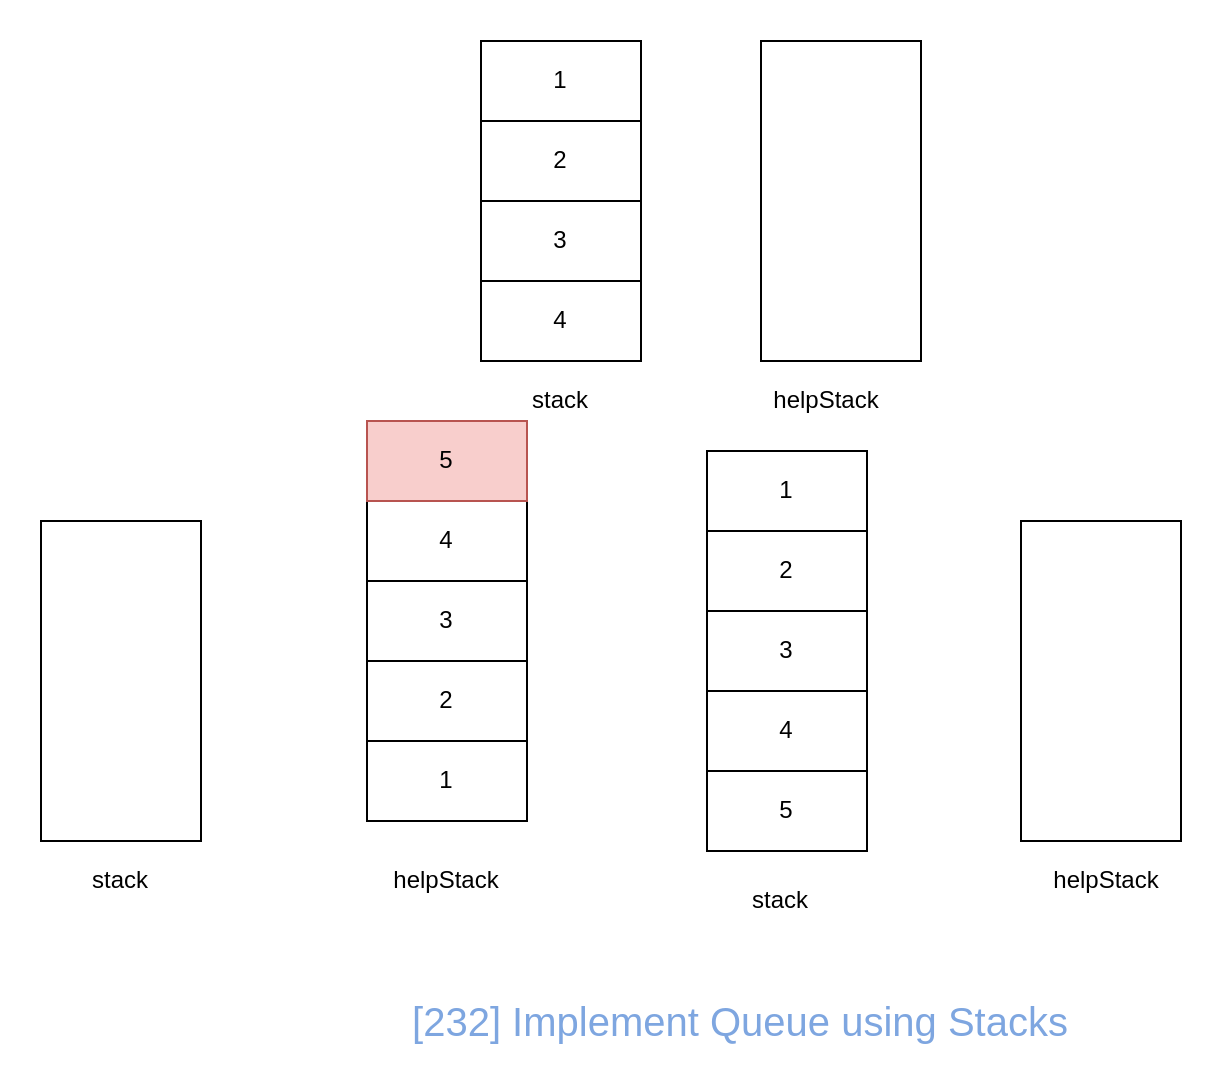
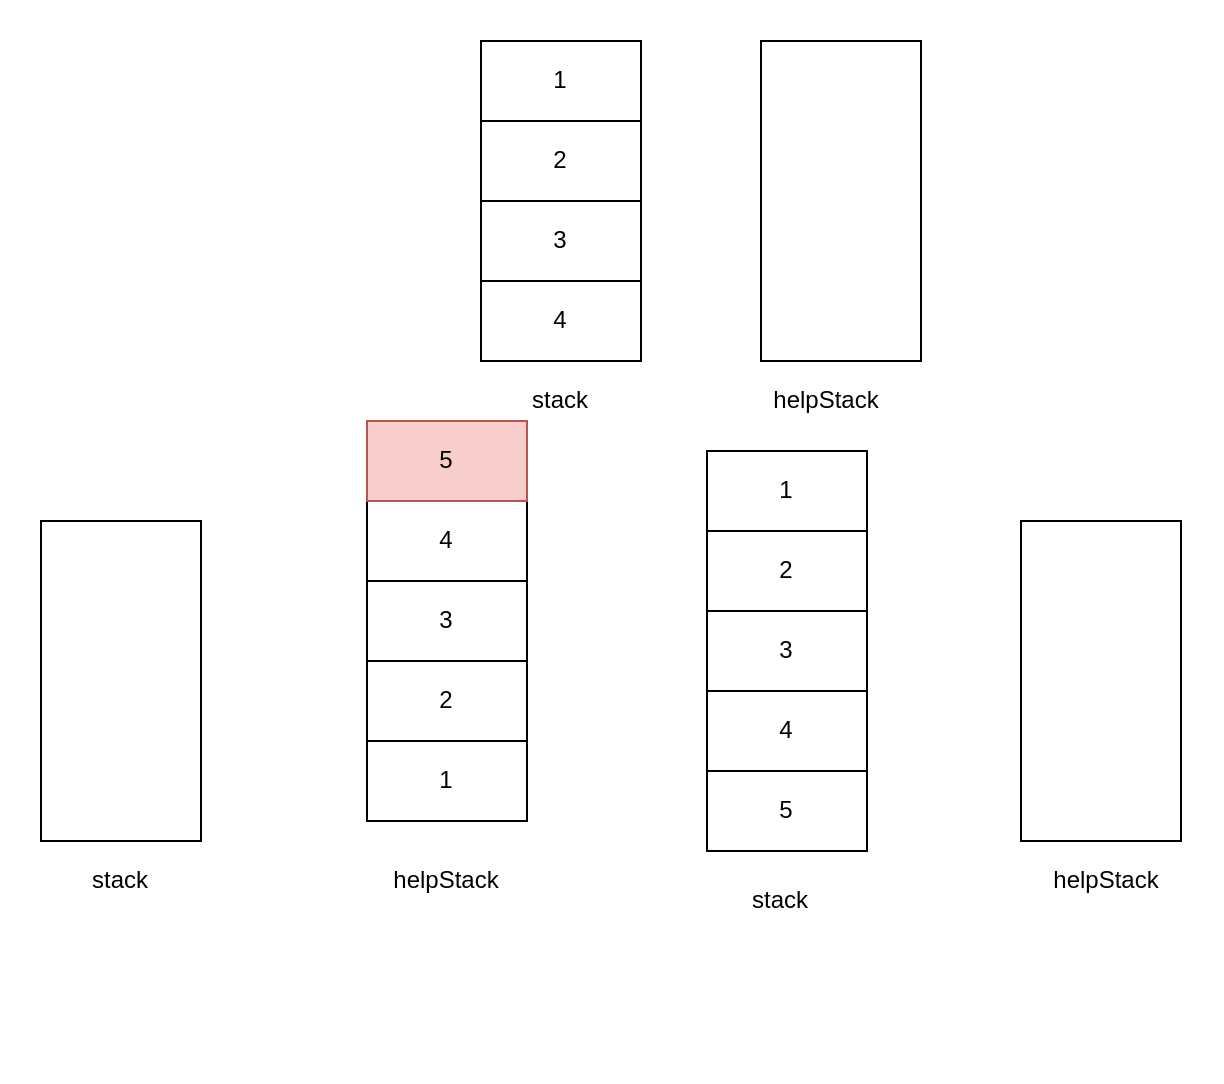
node "[232] Implement Queue using Stacks": removed
